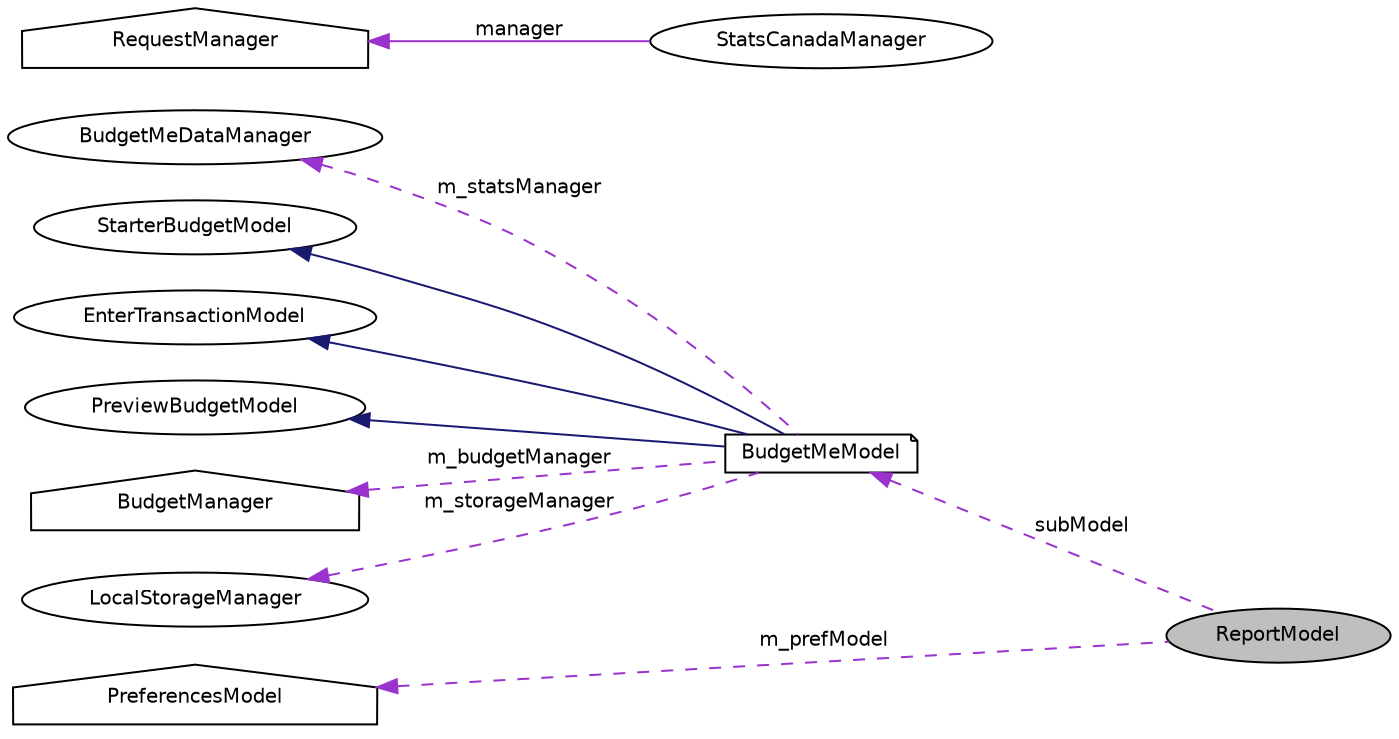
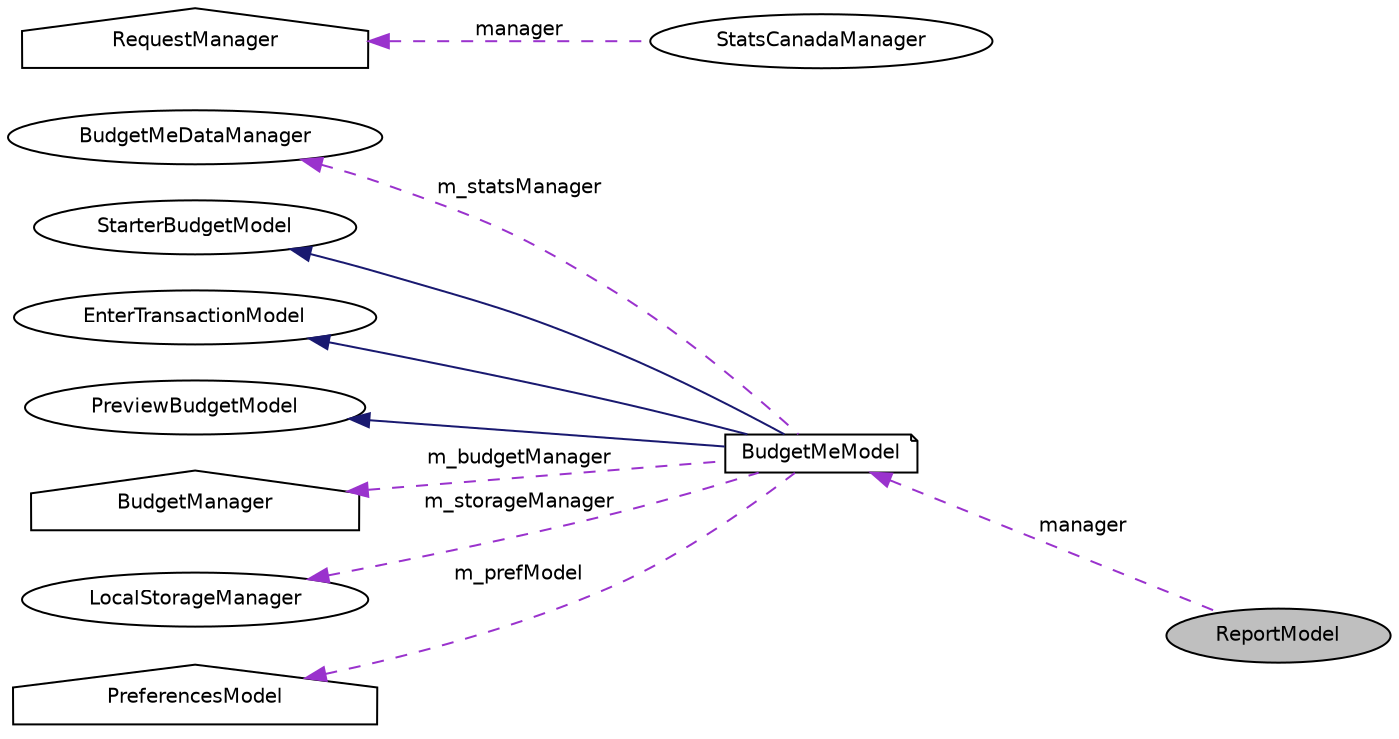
edge "StatsCanadaManager" -> "RequestManager": style solid -> dashed
edge "ReportModel" -> "BudgetMeModel": label " subModel" -> " manager"
edge "ReportModel" -> "PreferencesModel": now "BudgetMeModel" -> "PreferencesModel"
